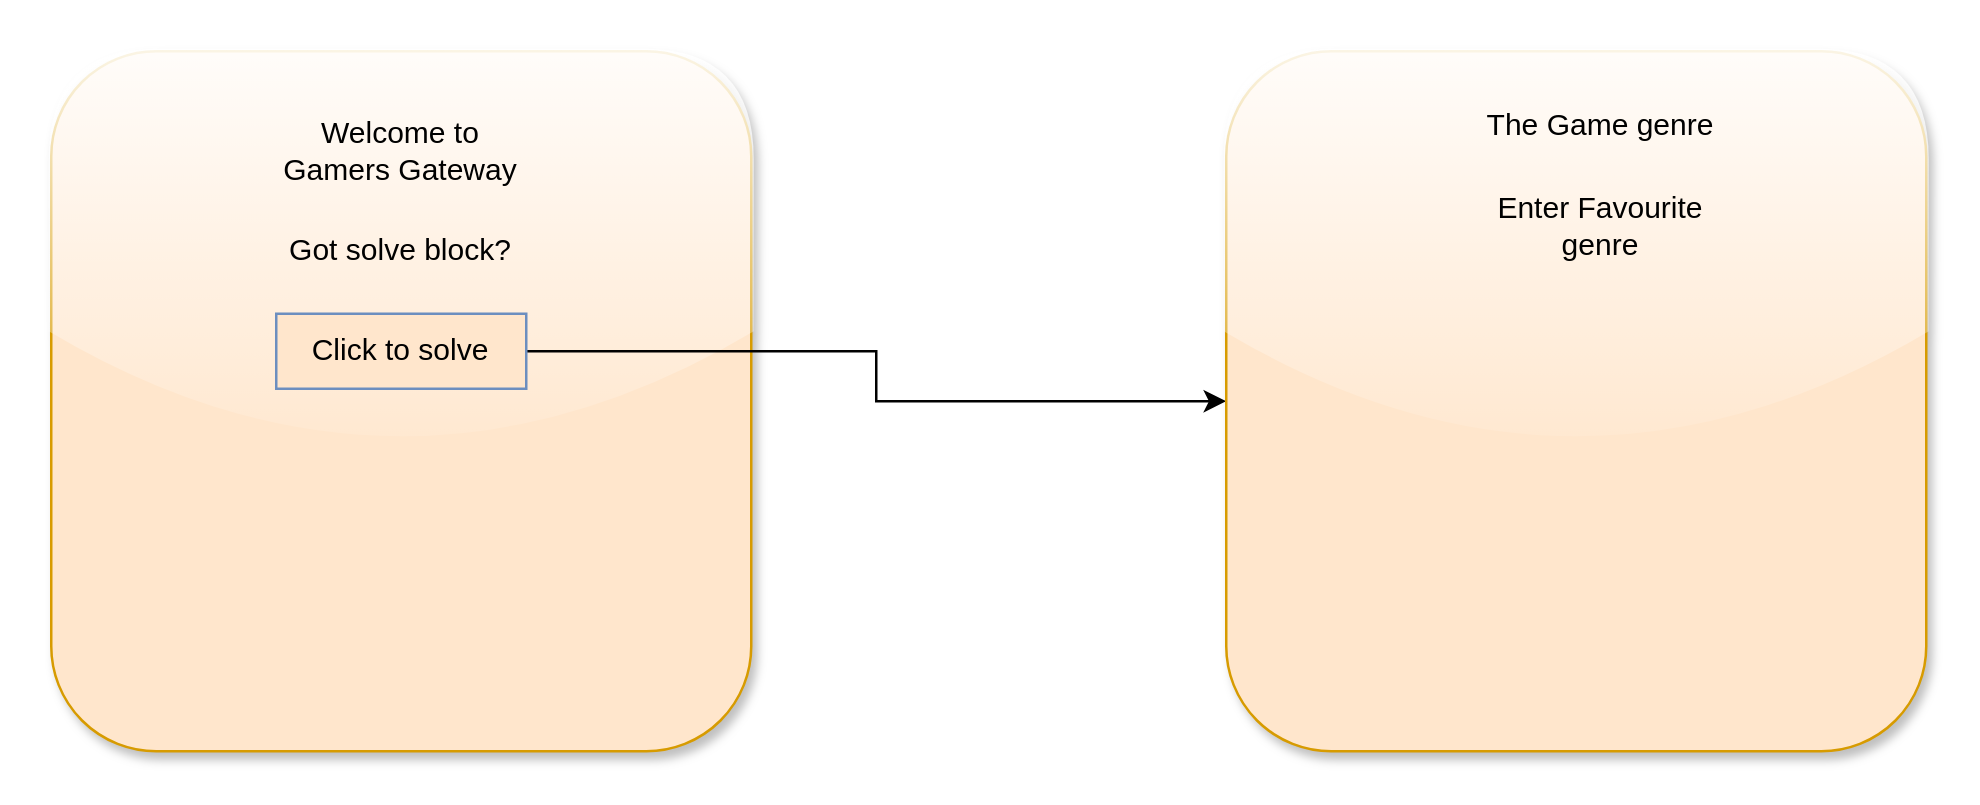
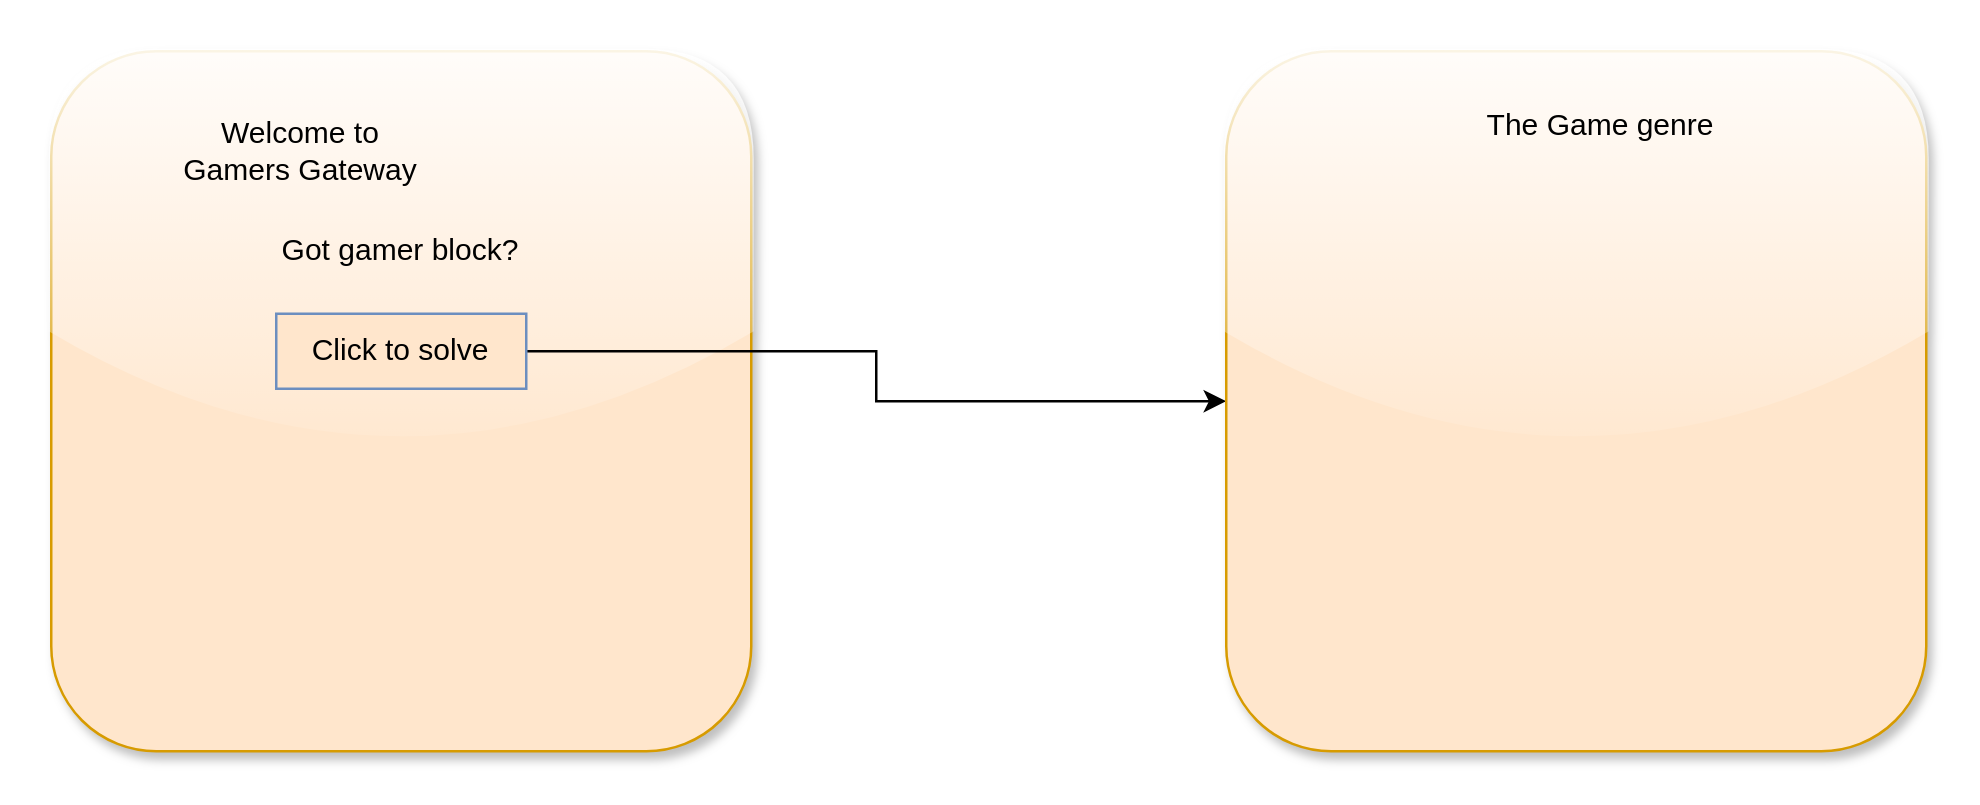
node "Welcome to Gamers Gateway": moved (401, 151) -> (301, 151)
node "Enter Favourite genre": removed
node "Got solve block?": label "Got solve block?" -> "Got gamer block?"
